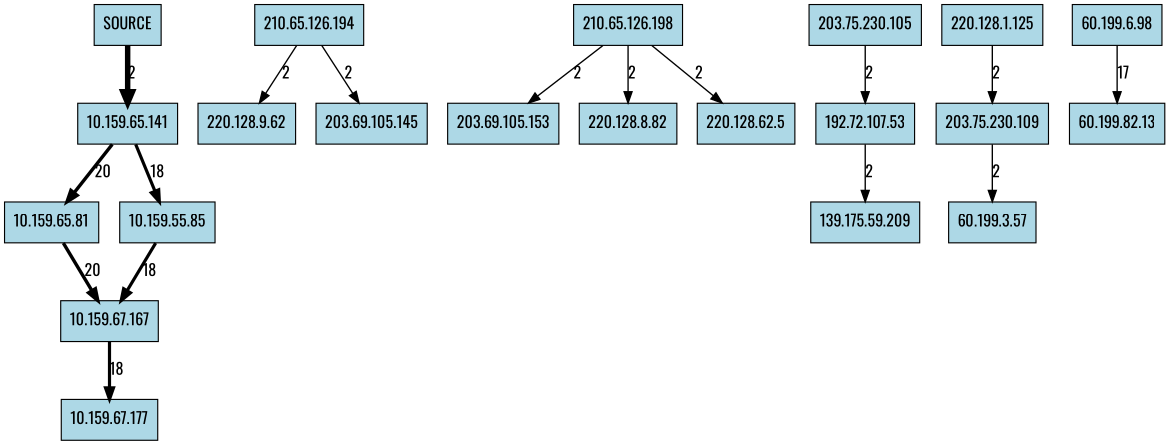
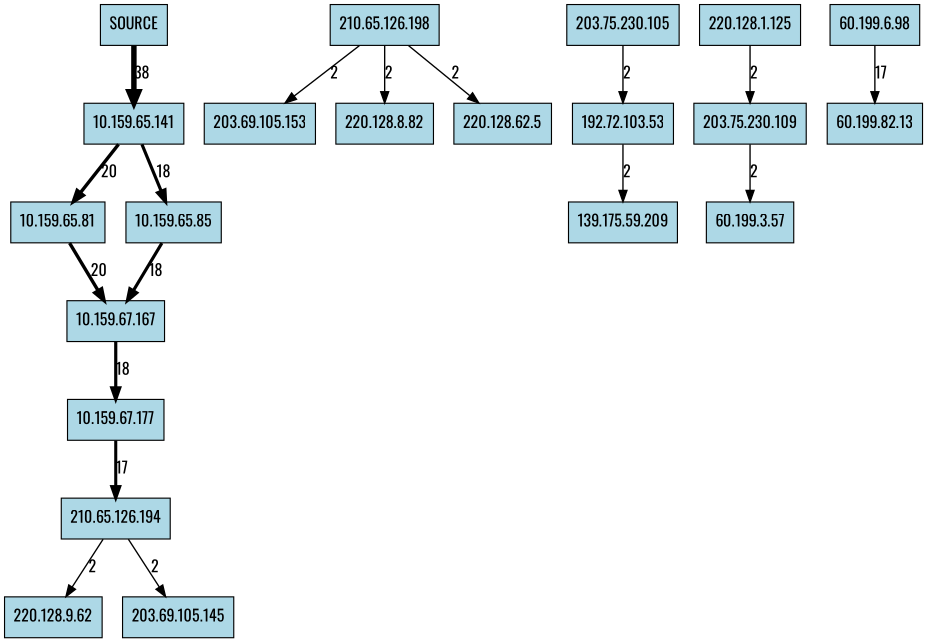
edge "SOURCE" -> "10.159.65.141": label "2" -> "38"
node "192.72.107.53": label "192.72.107.53" -> "192.72.103.53"
node "10.159.55.85": label "10.159.55.85" -> "10.159.65.85"
edge "10.159.67.177" -> "210.65.126.194": added, label "17"
